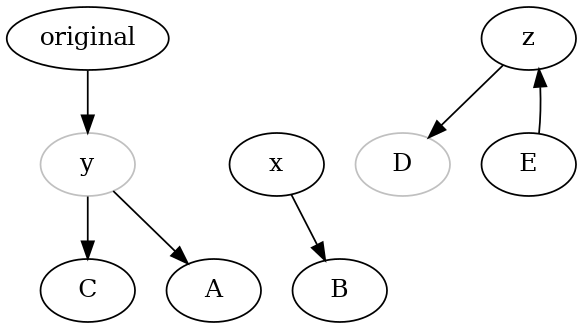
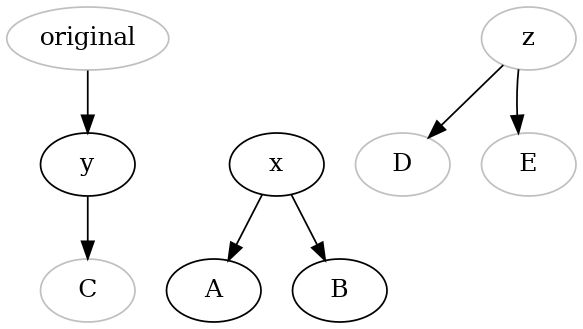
node "original": color black -> grey
node "z": color black -> grey
edge "E" -> "z": reversed
node "y": color grey -> black
node "E": color black -> grey
edge "y" -> "A": now "x" -> "A"
node "C": color black -> grey
